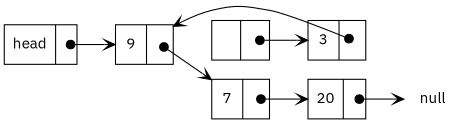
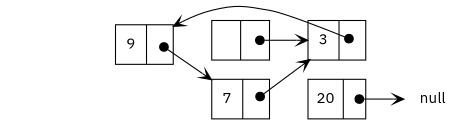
node "head": removed
edge "7" -- "20": now "7" -- "3"
